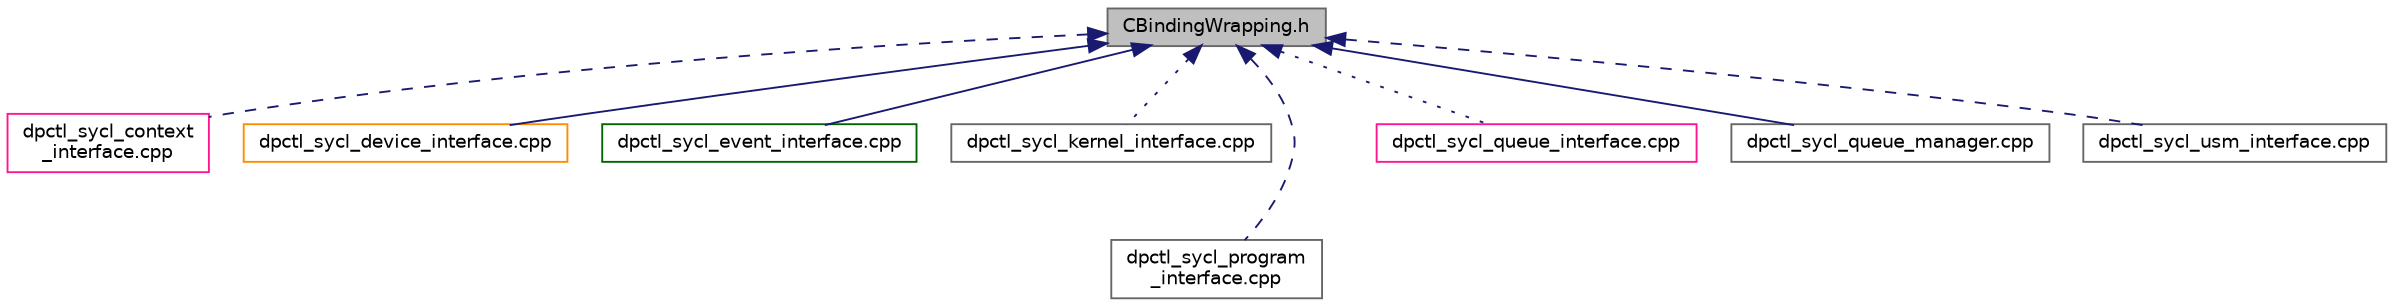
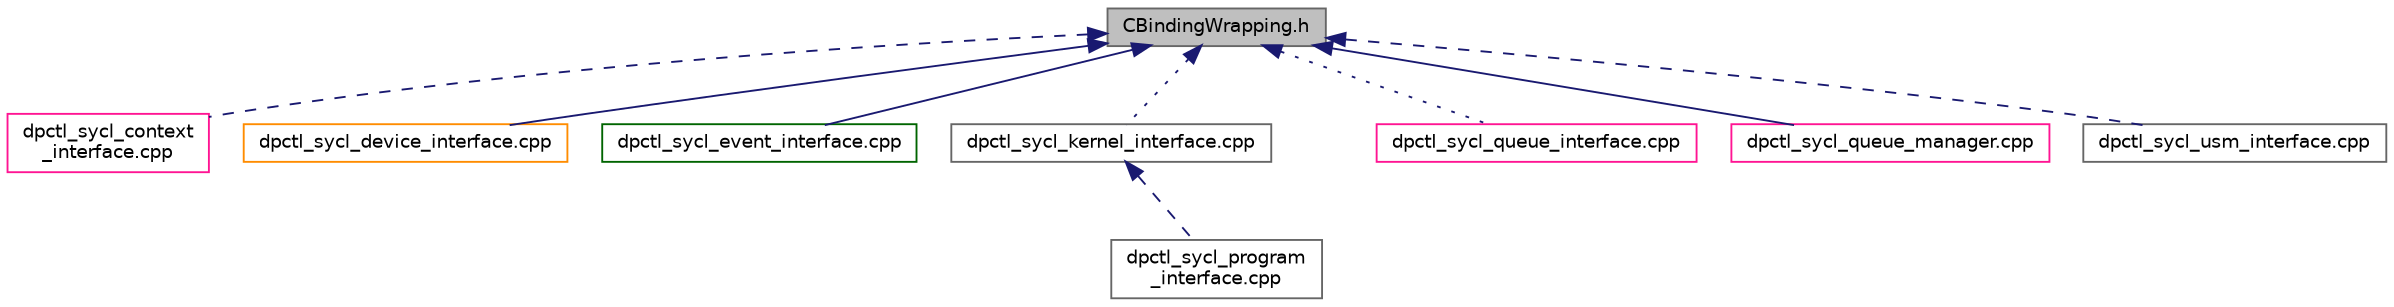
node "dpctl_sycl_queue_manager.cpp": color gray40 -> deeppink
edge "dpctl_sycl_program _interface.cpp" -> "CBindingWrapping.h": now "dpctl_sycl_program _interface.cpp" -> "dpctl_sycl_kernel_interface.cpp"
